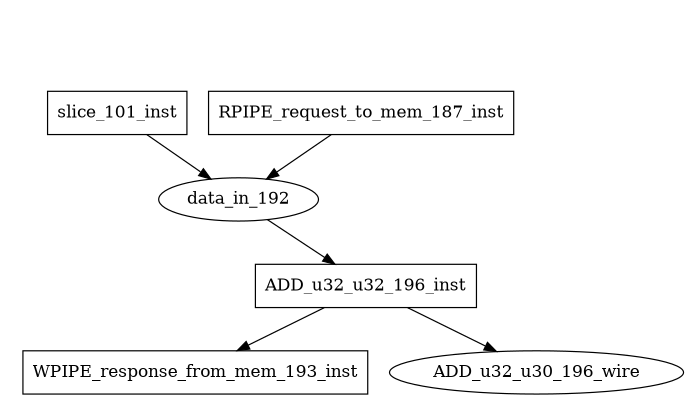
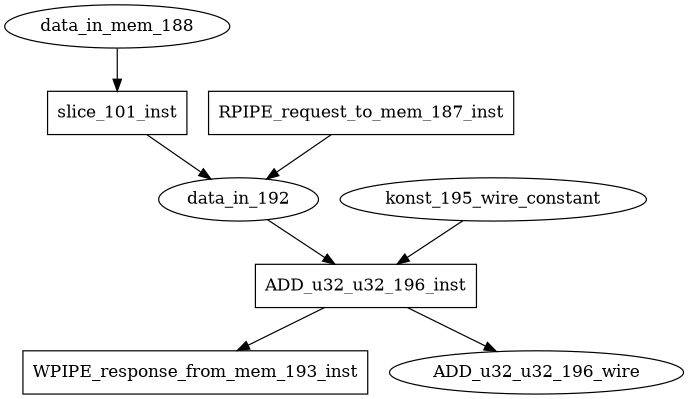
node "data_in_mem_188": added
node "konst_195_wire_constant": added
node "ADD_u32_u30_196_wire": label "ADD_u32_u30_196_wire" -> "ADD_u32_u32_196_wire"
